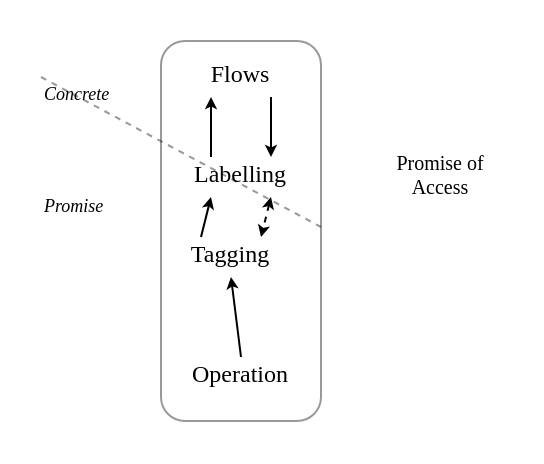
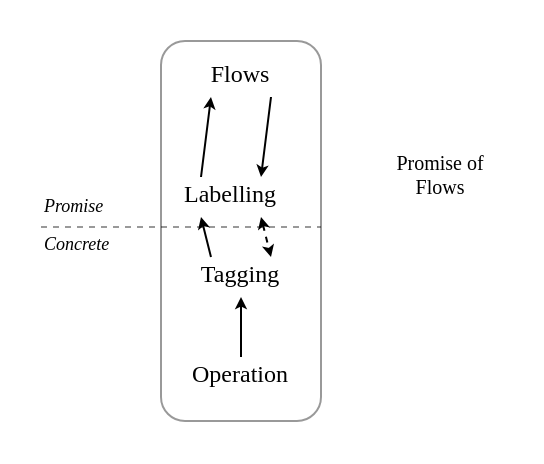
node "Concrete": moved (81, 97) -> (81, 247)
node "Promise of Access": label "Promise of Access" -> "Promise of Flows"
node "Labelling": moved (241, 177) -> (231, 197)
node "Tagging": moved (231, 257) -> (241, 277)
